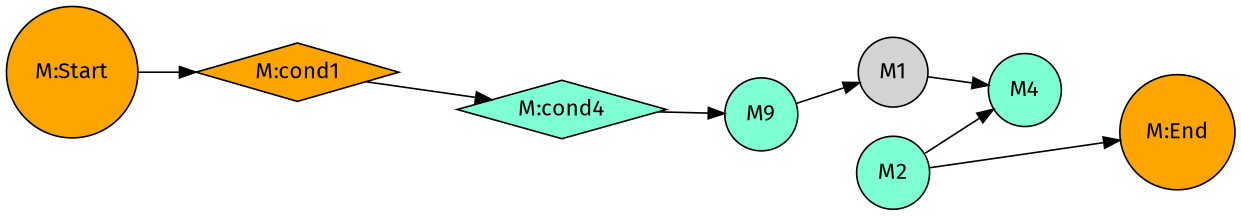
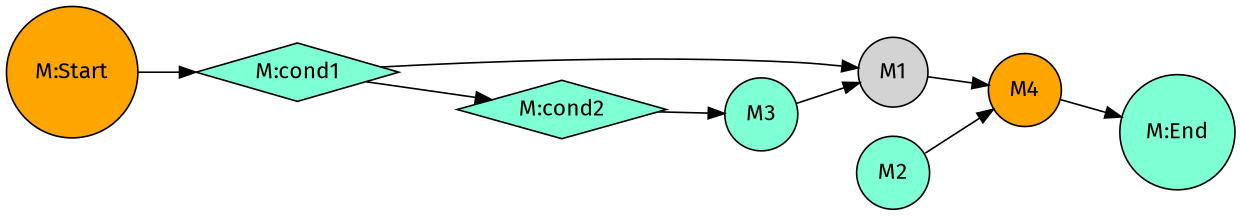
edge "M:cond1" -> "M1": added
node "M:cond1": fillcolor orange -> aquamarine
node "M4": fillcolor aquamarine -> orange
node "M:cond4": label "M:cond4" -> "M:cond2"
node "M9": label "M9" -> "M3"
node "M:End": fillcolor orange -> aquamarine
edge "M2" -> "M:End": now "M4" -> "M:End"
